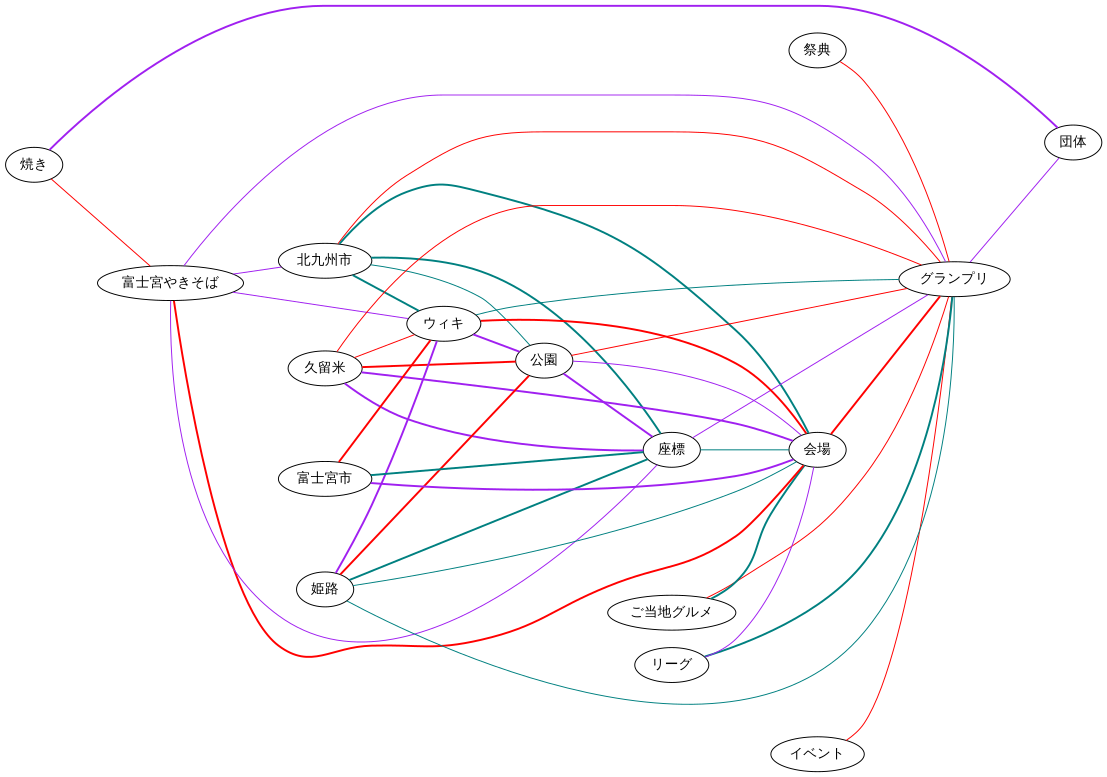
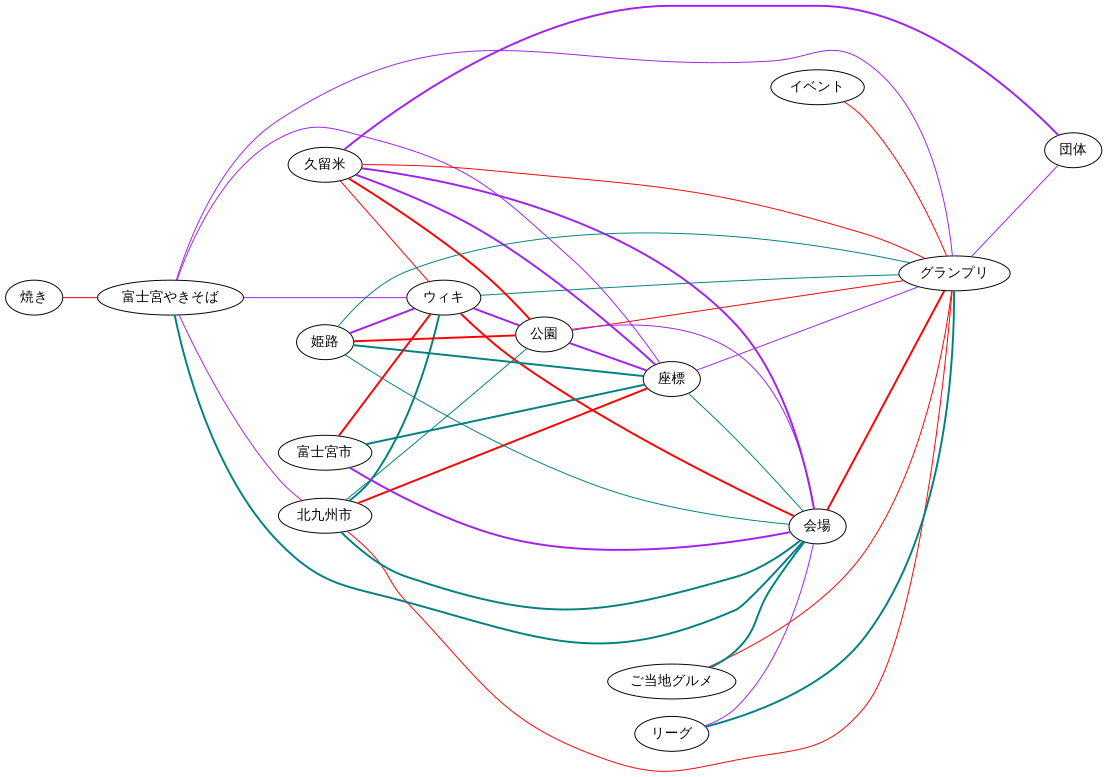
edge "団体" -- "焼き": now "団体" -- "久留米"
node "祭典": removed
edge "北九州市" -- "座標": color teal -> red
edge "富士宮やきそば" -- "会場": color red -> teal
